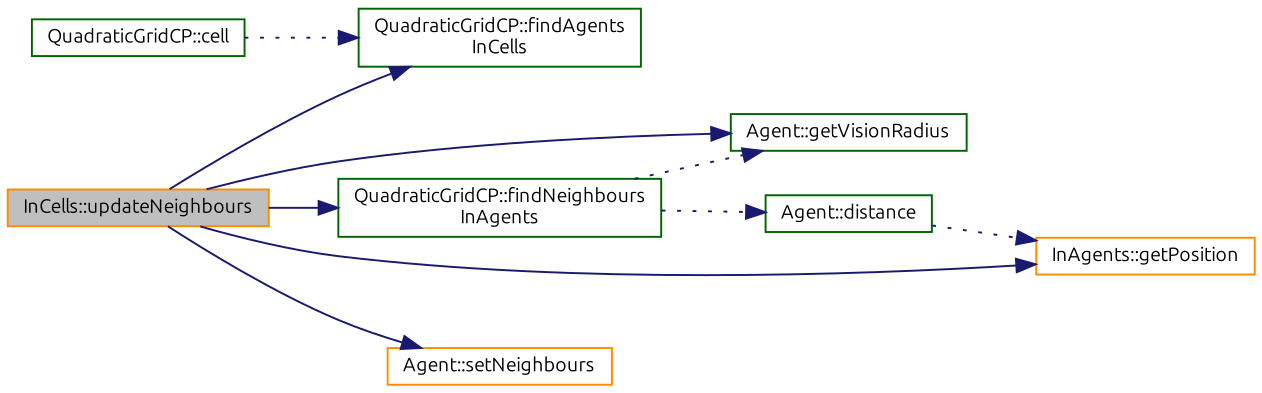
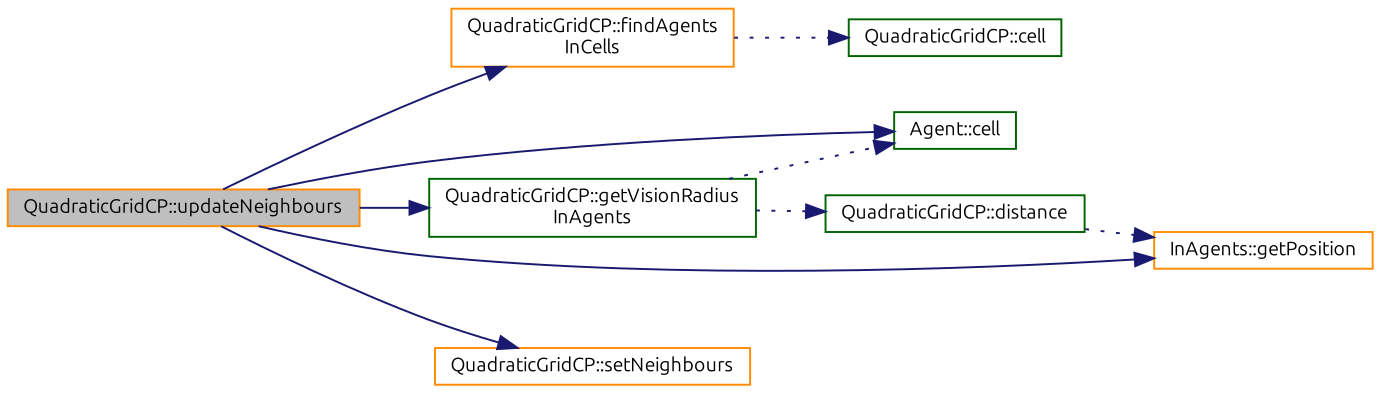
edge "QuadraticGridCP::cell" -> "QuadraticGridCP::findAgents InCells": reversed
node "QuadraticGridCP::findAgents InCells": color darkgreen -> darkorange
node "Agent::getVisionRadius": label "Agent::getVisionRadius" -> "Agent::cell"
node "InCells::updateNeighbours": label "InCells::updateNeighbours" -> "QuadraticGridCP::updateNeighbours"
node "QuadraticGridCP::findNeighbours InAgents": label "QuadraticGridCP::findNeighbours InAgents" -> "QuadraticGridCP::getVisionRadius InAgents"
node "Agent::distance": label "Agent::distance" -> "QuadraticGridCP::distance"
node "Agent::setNeighbours": label "Agent::setNeighbours" -> "QuadraticGridCP::setNeighbours"
